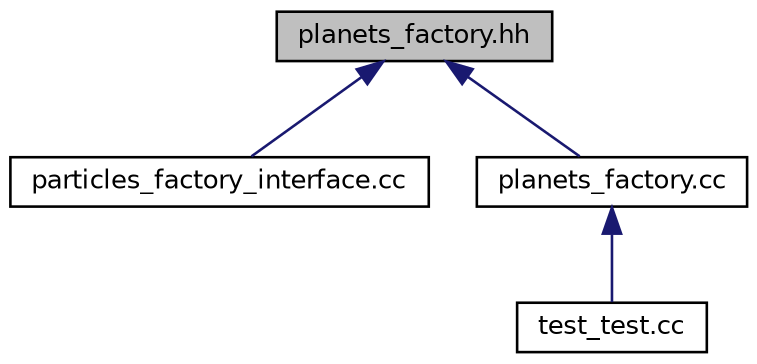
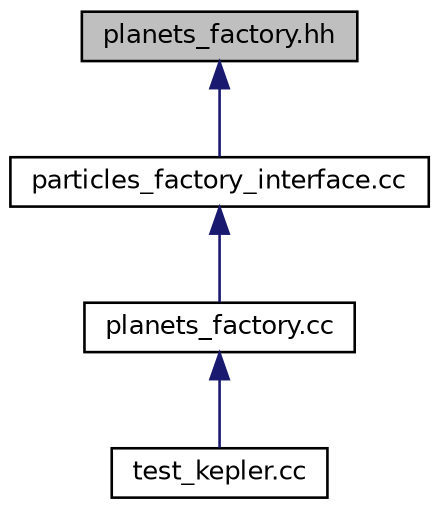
edge "planets_factory.cc" -> "planets_factory.hh": now "planets_factory.cc" -> "particles_factory_interface.cc"
node "test_test.cc": label "test_test.cc" -> "test_kepler.cc"
